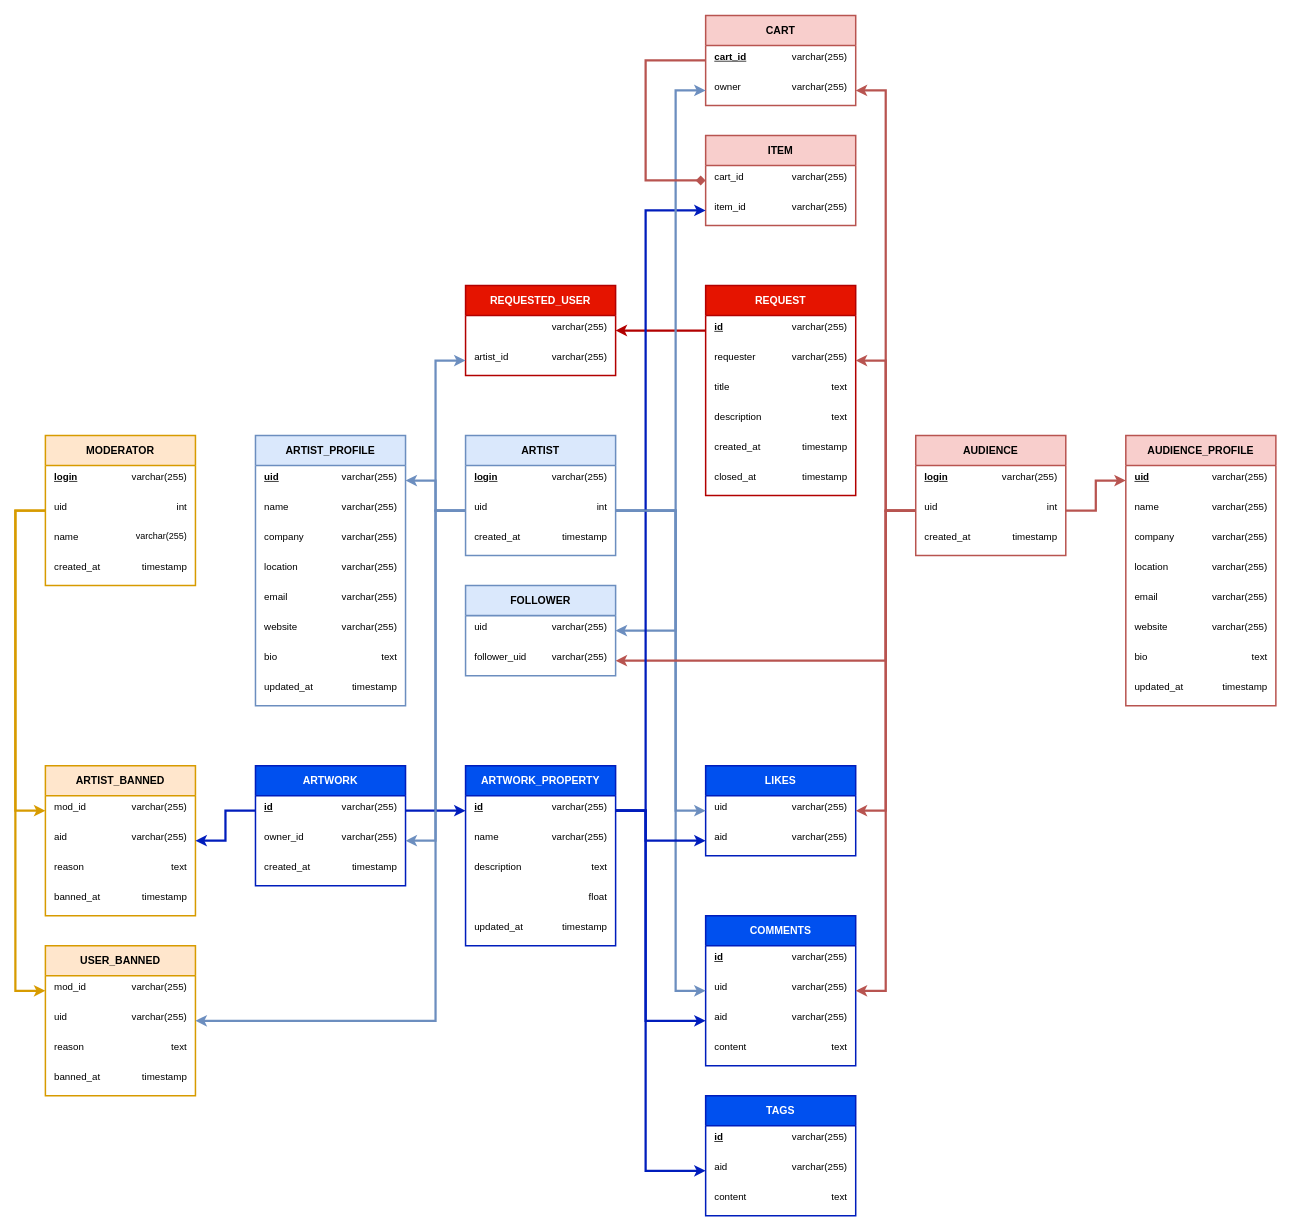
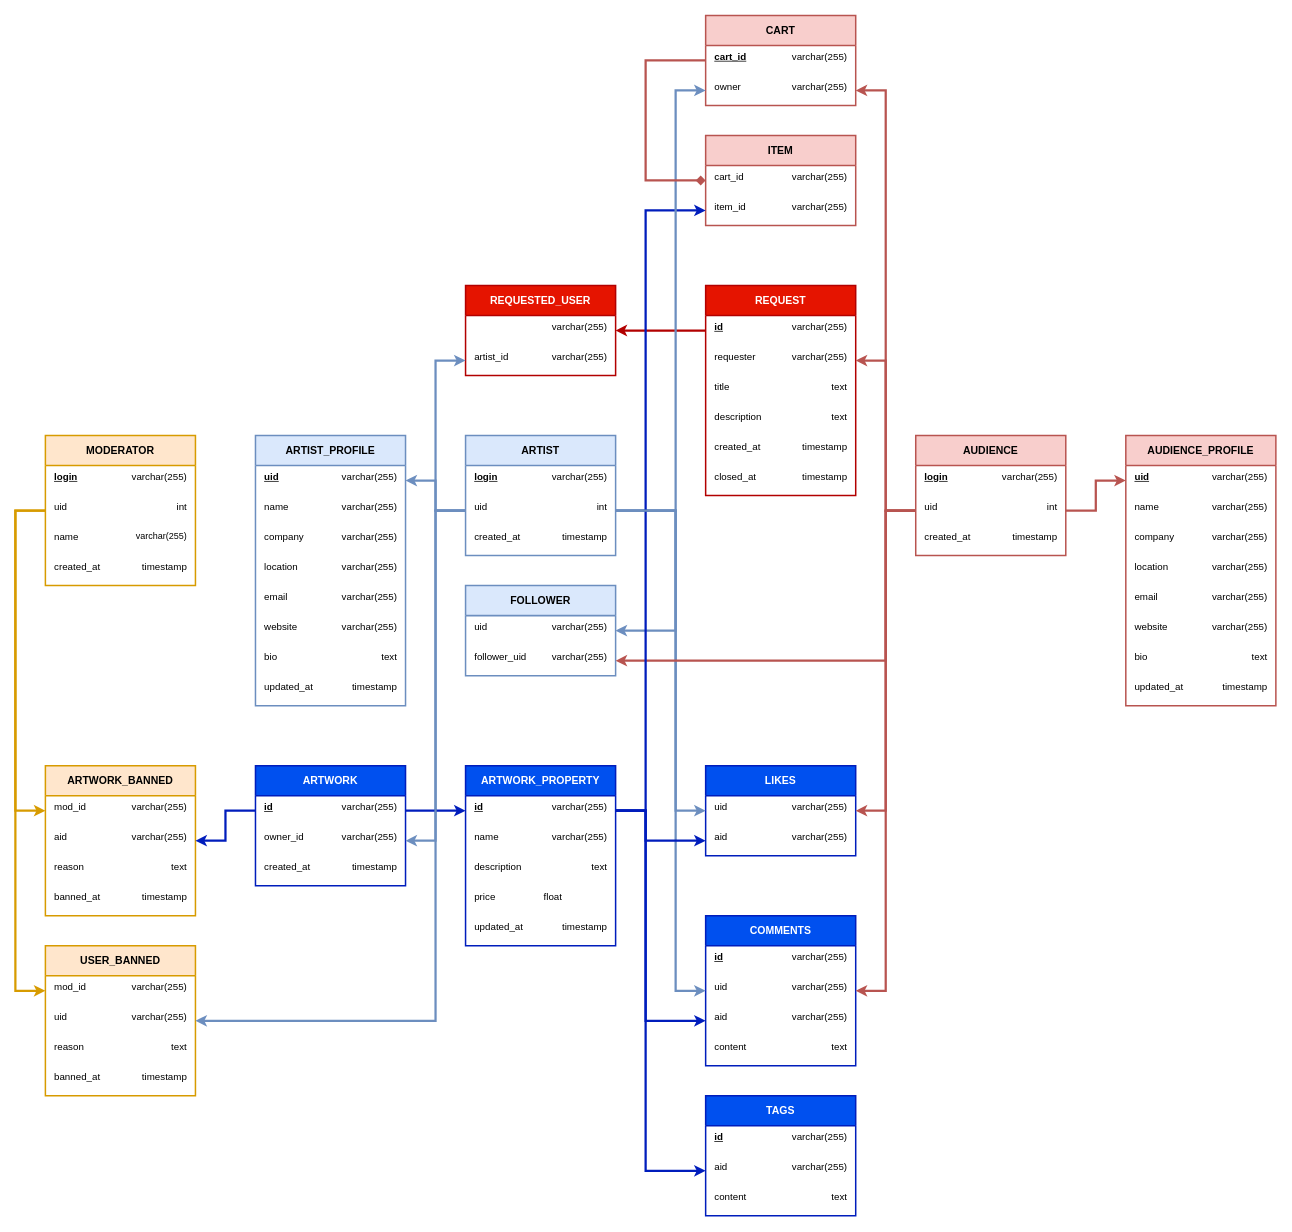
node "ARTIST_BANNED": label "ARTIST_BANNED" -> "ARTWORK_BANNED"
node "price": added
node "float": moved (589, 897) -> (544, 897)
